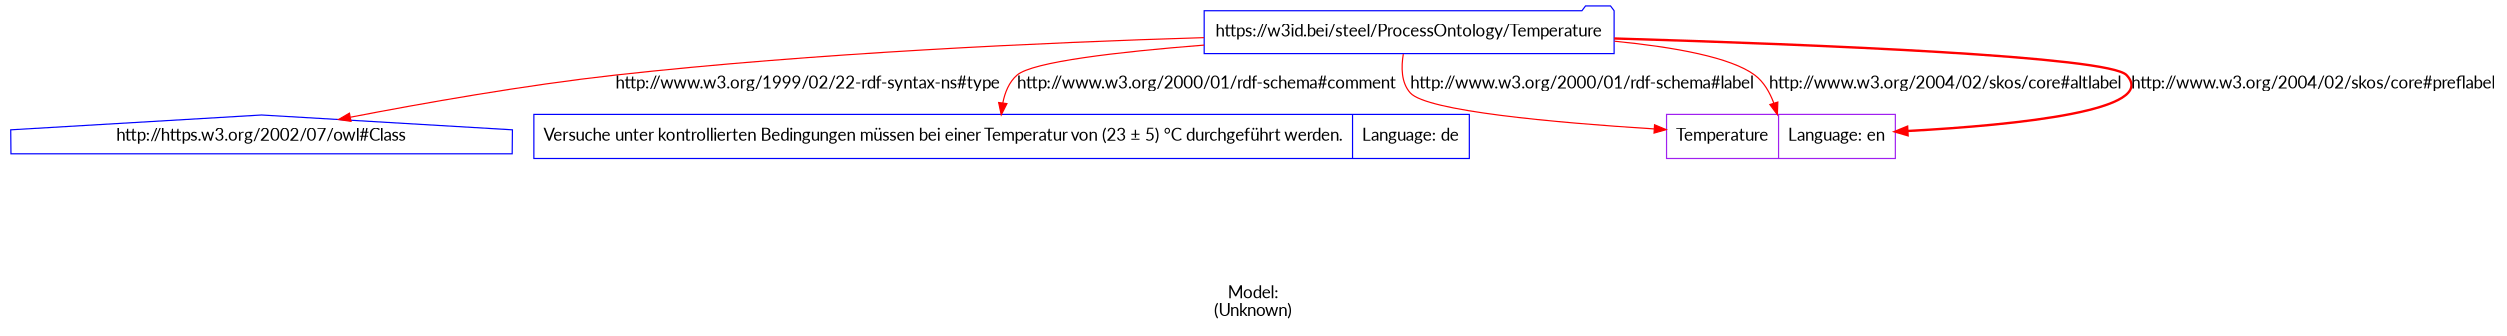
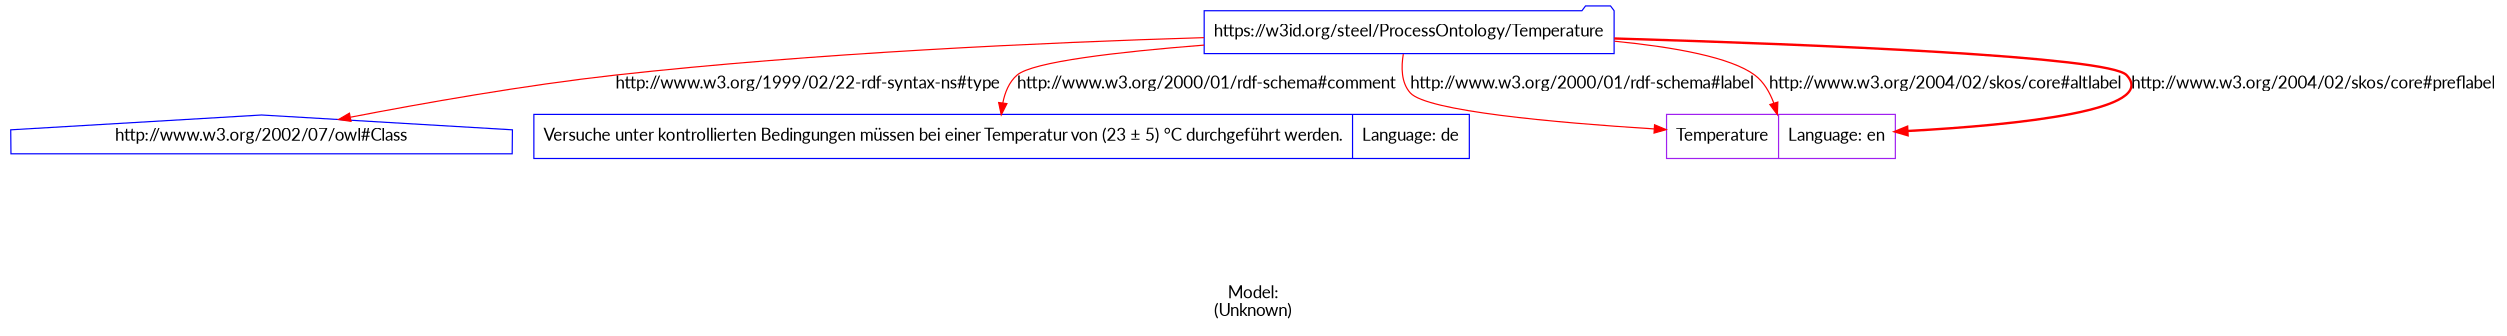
node "https://w3id.bei/steel/ProcessOntology/Temperature": label "https://w3id.bei/steel/ProcessOntology/Temperature" -> "https://w3id.org/steel/ProcessOntology/Temperature"
node "http://https.w3.org/2002/07/owl#Class": label "http://https.w3.org/2002/07/owl#Class" -> "http://www.w3.org/2002/07/owl#Class"
